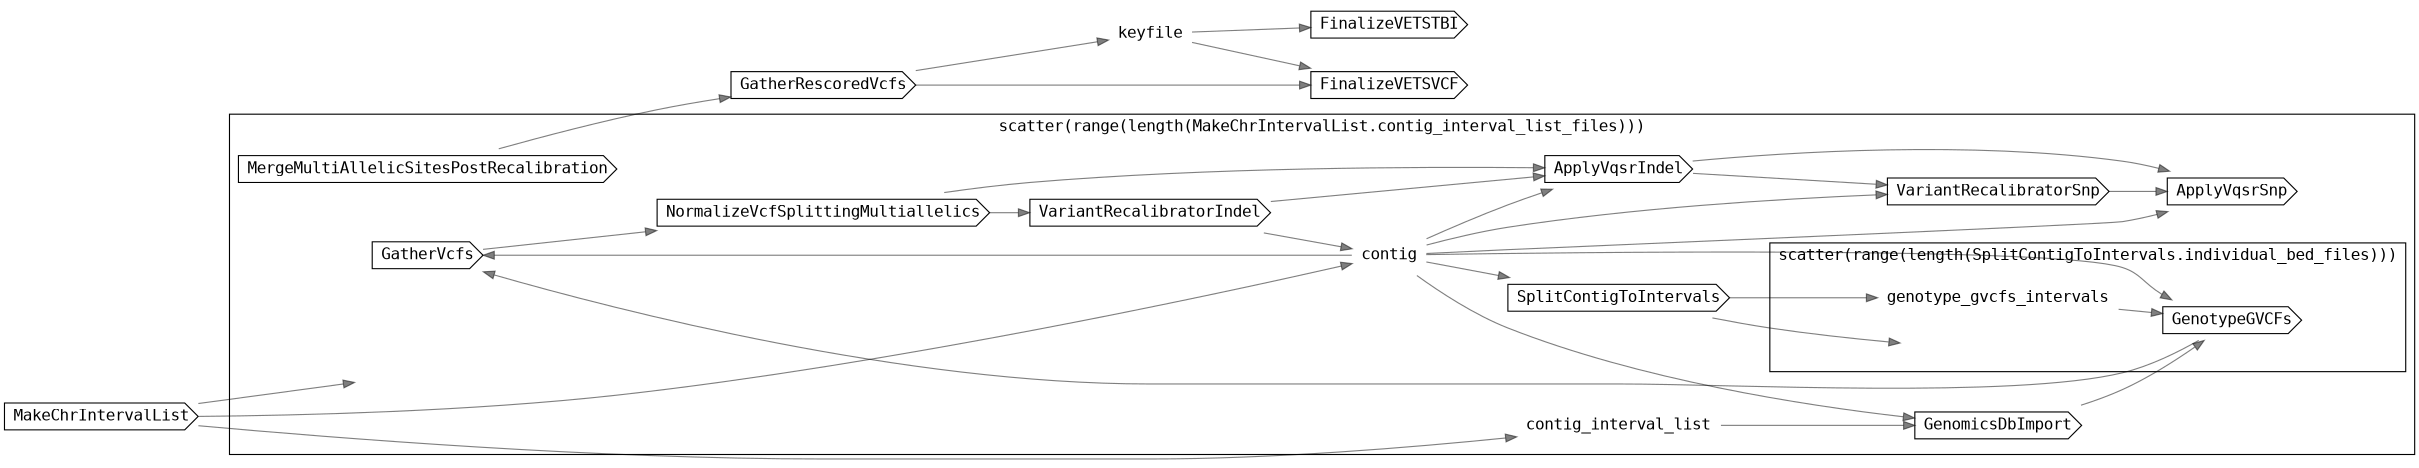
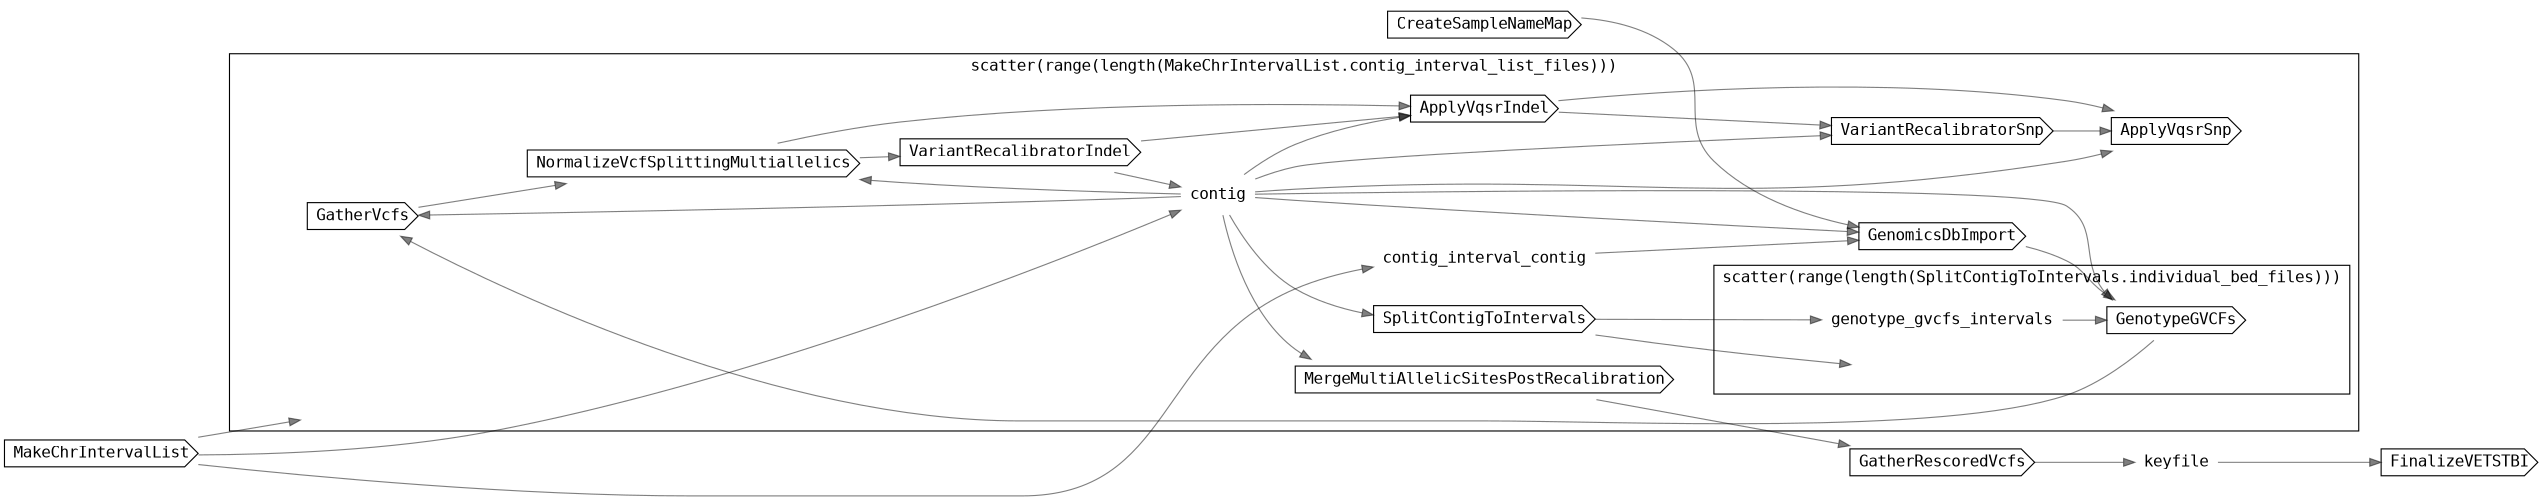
node "CreateSampleNameMap": added
node "FinalizeVETSVCF": removed
edge "contig" -> "NormalizeVcfSplittingMultiallelics": added
edge "contig" -> "MergeMultiAllelicSitesPostRecalibration": added
node "contig_interval_list": label "contig_interval_list" -> "contig_interval_contig"
